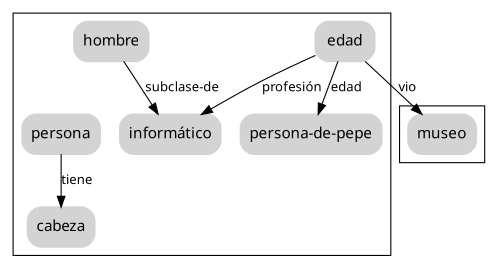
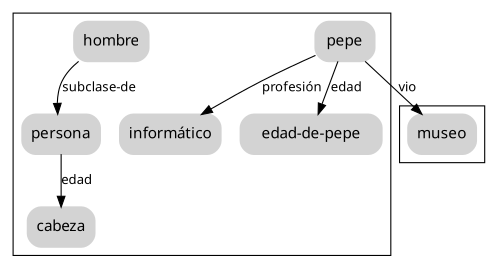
node "edad": label "edad" -> "pepe"
edge "hombre" -> "informático": now "hombre" -> "persona"
node "persona-de-pepe": label "persona-de-pepe" -> "edad-de-pepe"
edge "persona" -> "cabeza": label "tiene" -> "edad"
